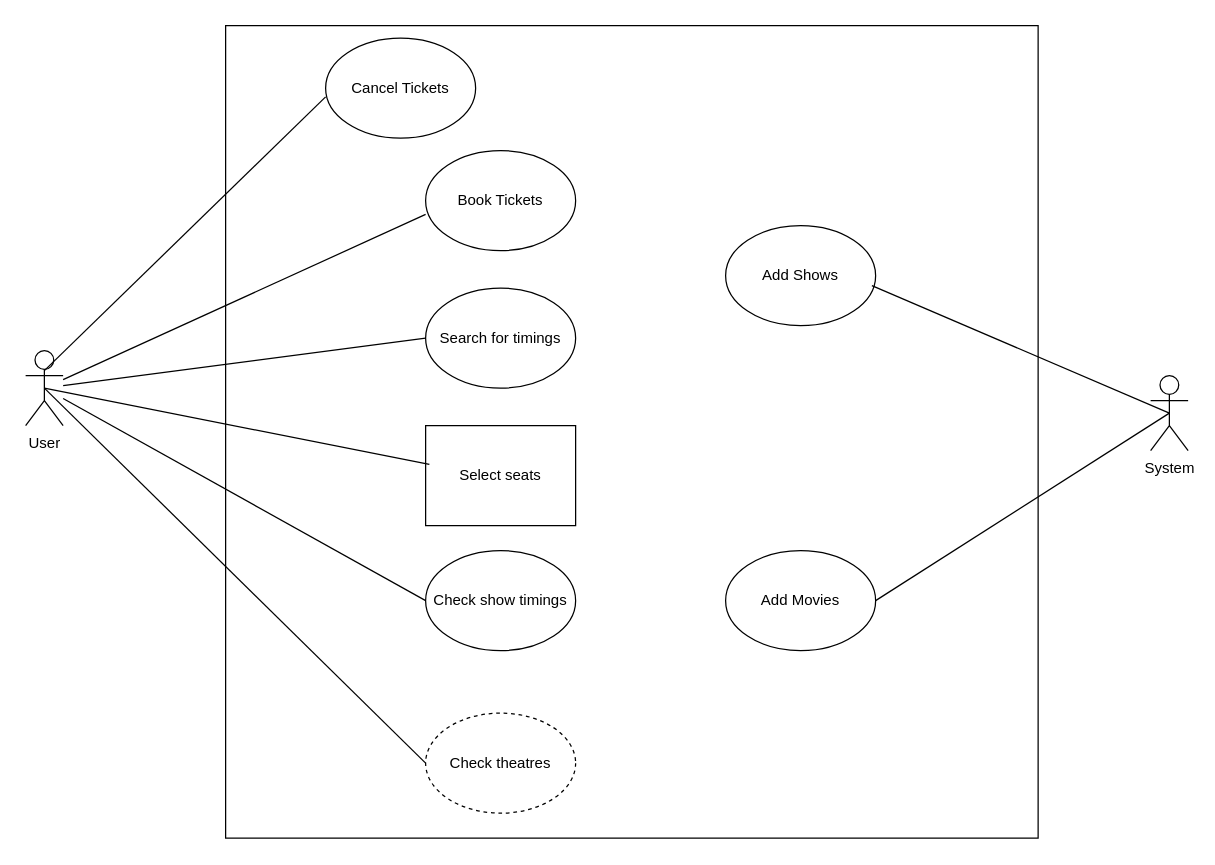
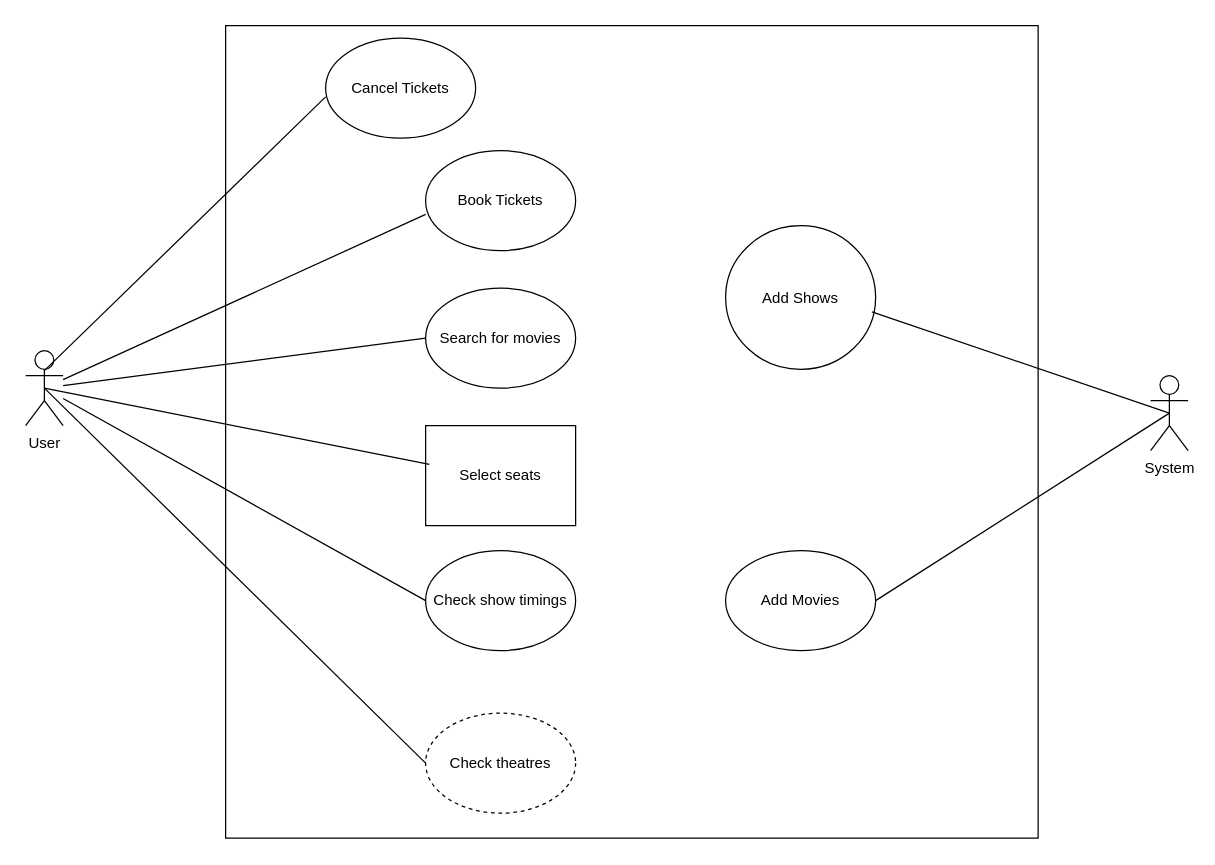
node "Add Shows": size 150x100 -> 150x144
node "Search for timings": label "Search for timings" -> "Search for movies"
